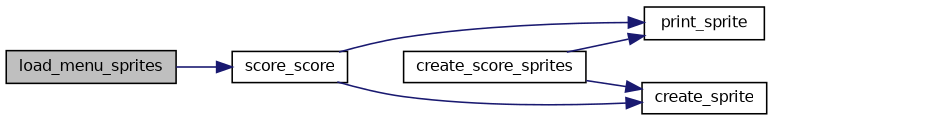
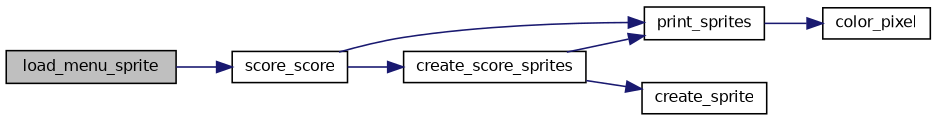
node "print_sprite": label "print_sprite" -> "print_sprites"
node "color_pixel": added
node "load_menu_sprites": label "load_menu_sprites" -> "load_menu_sprite"
edge "score_score" -> "create_sprite": now "score_score" -> "create_score_sprites"
